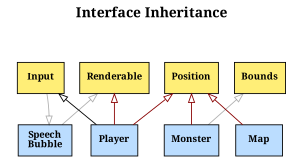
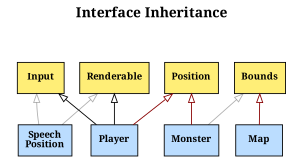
edge "Input" -> "Speech": reversed
edge "Map" -> "Position": now "Map" -> "Bounds"
edge "Player" -> "Renderable": color #880000 -> black
node "Speech": text "Bubble" -> "Position"
